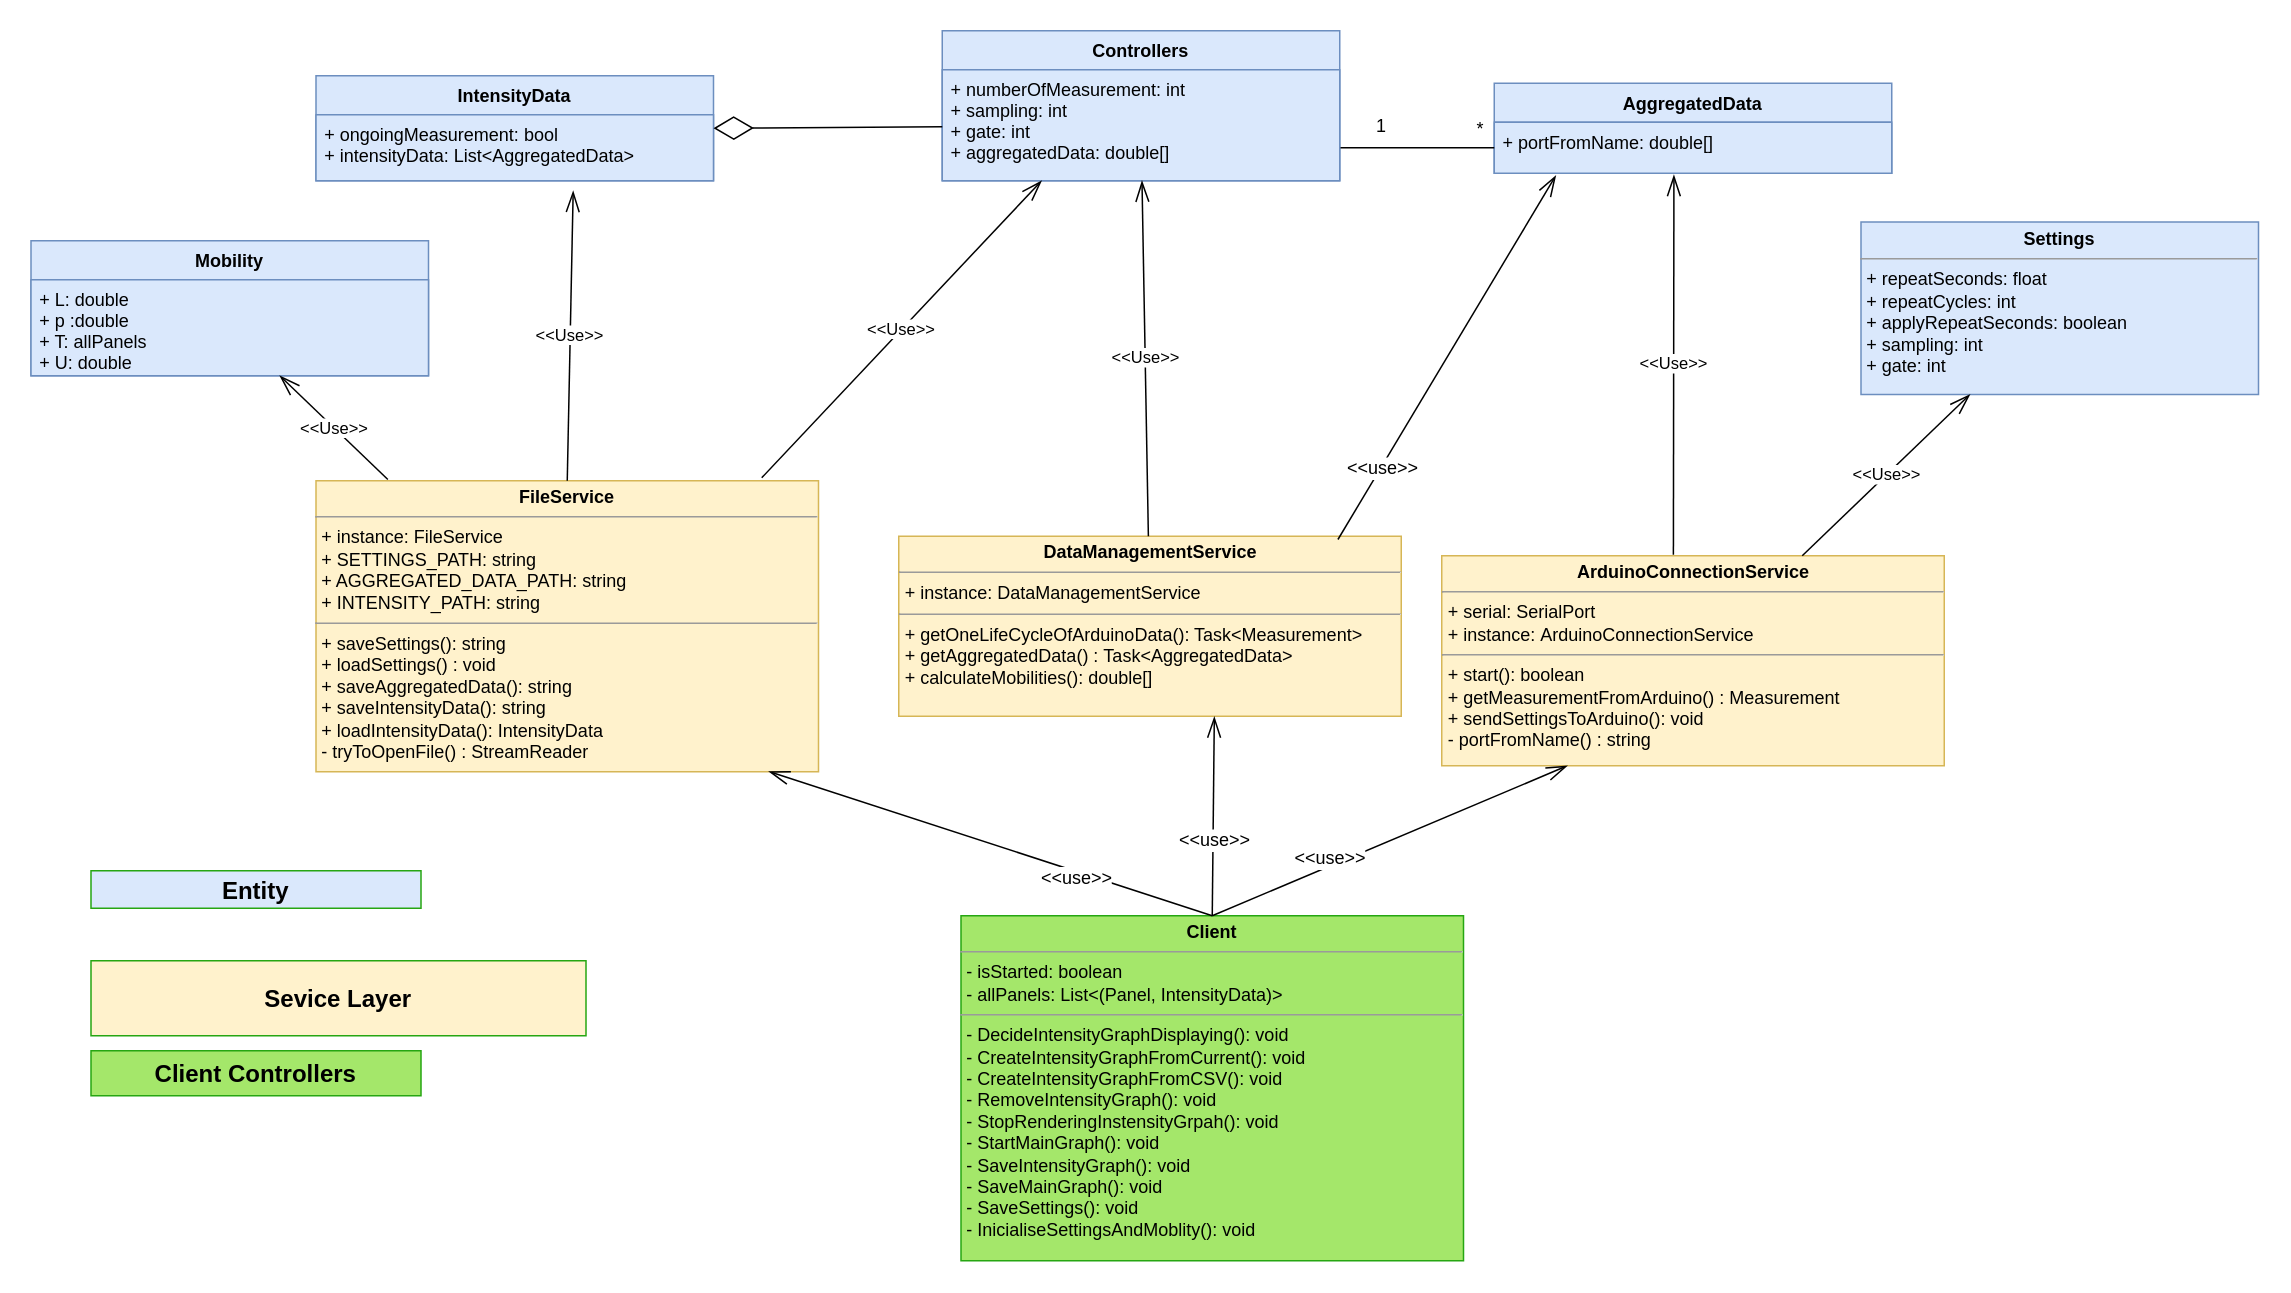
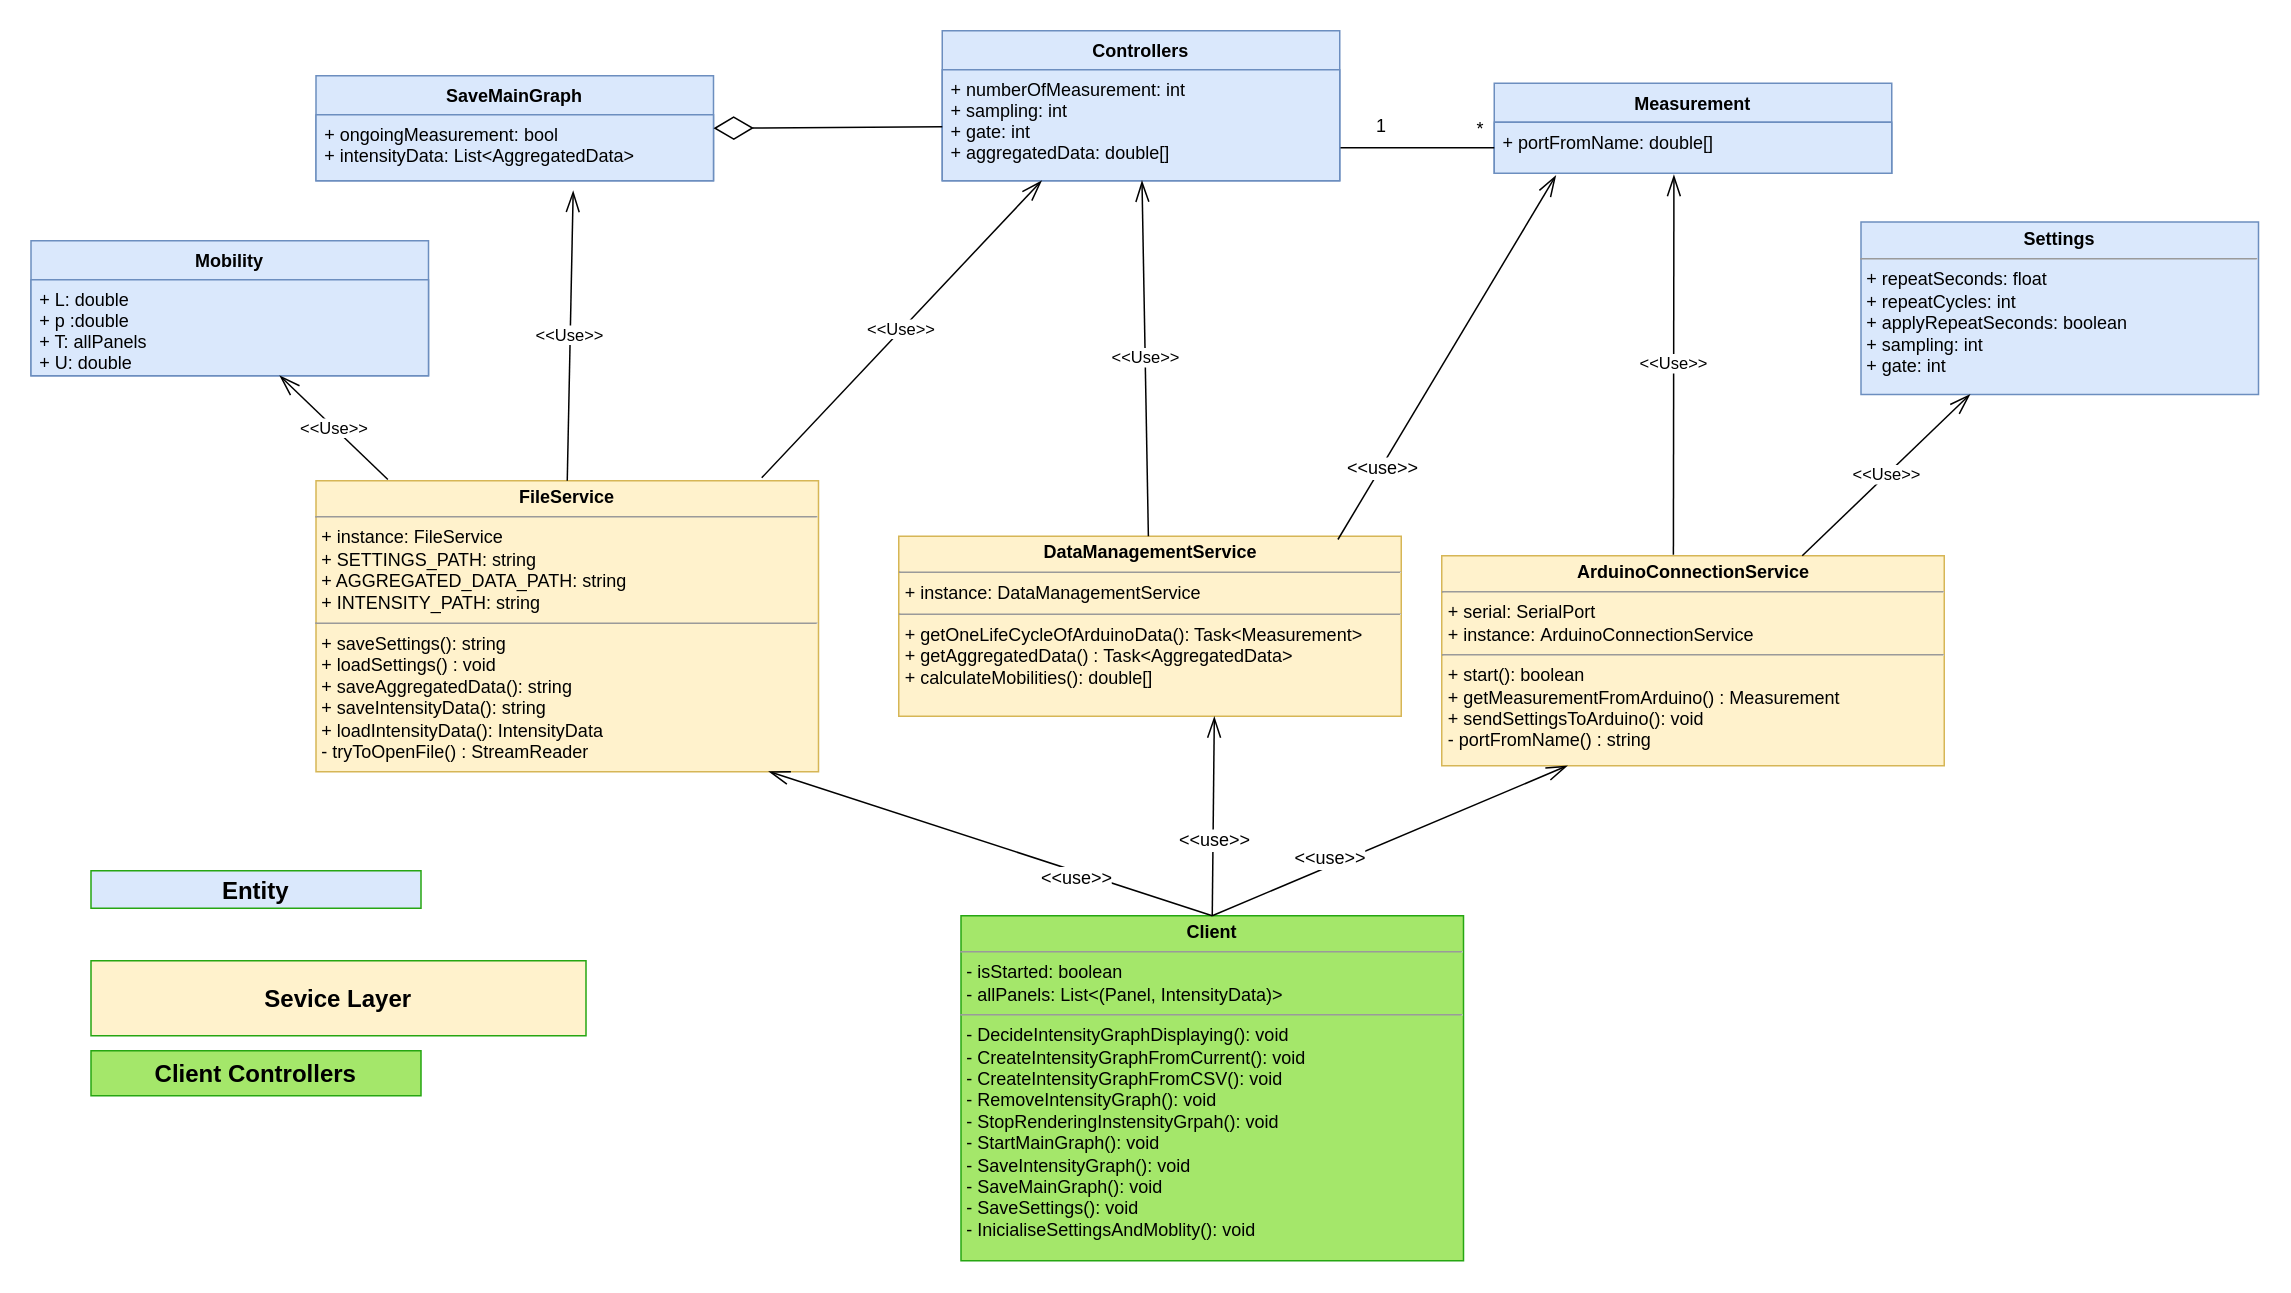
node "IntensityData": label "IntensityData" -> "SaveMainGraph"
node "AggregatedData": label "AggregatedData" -> "Measurement"
